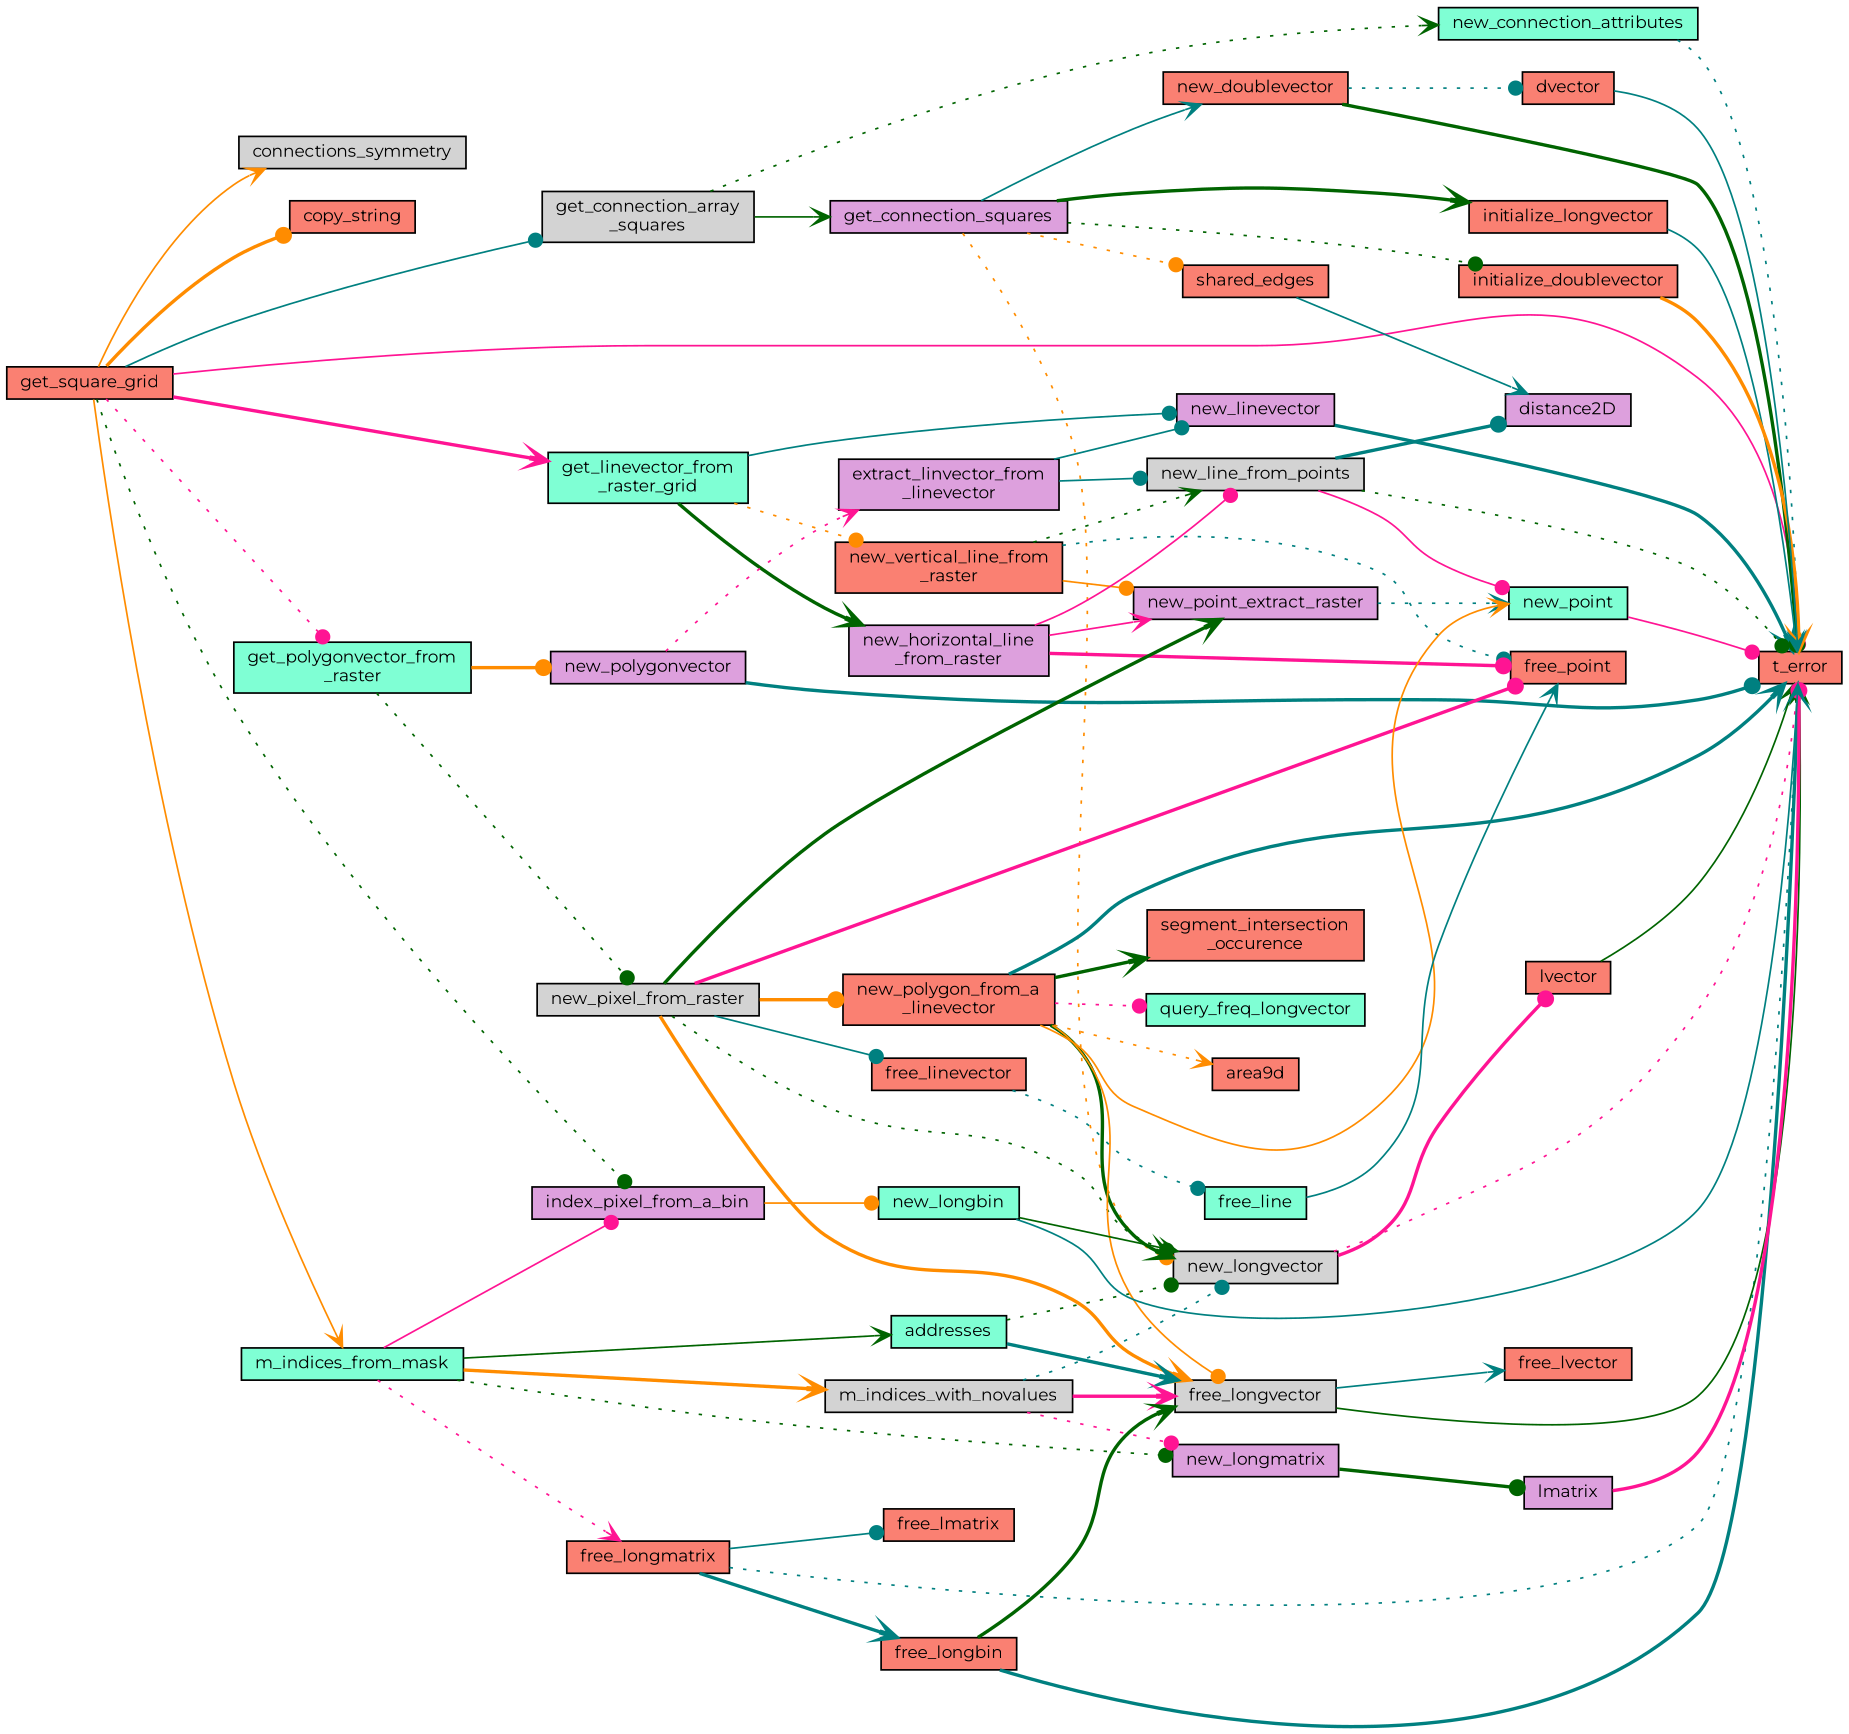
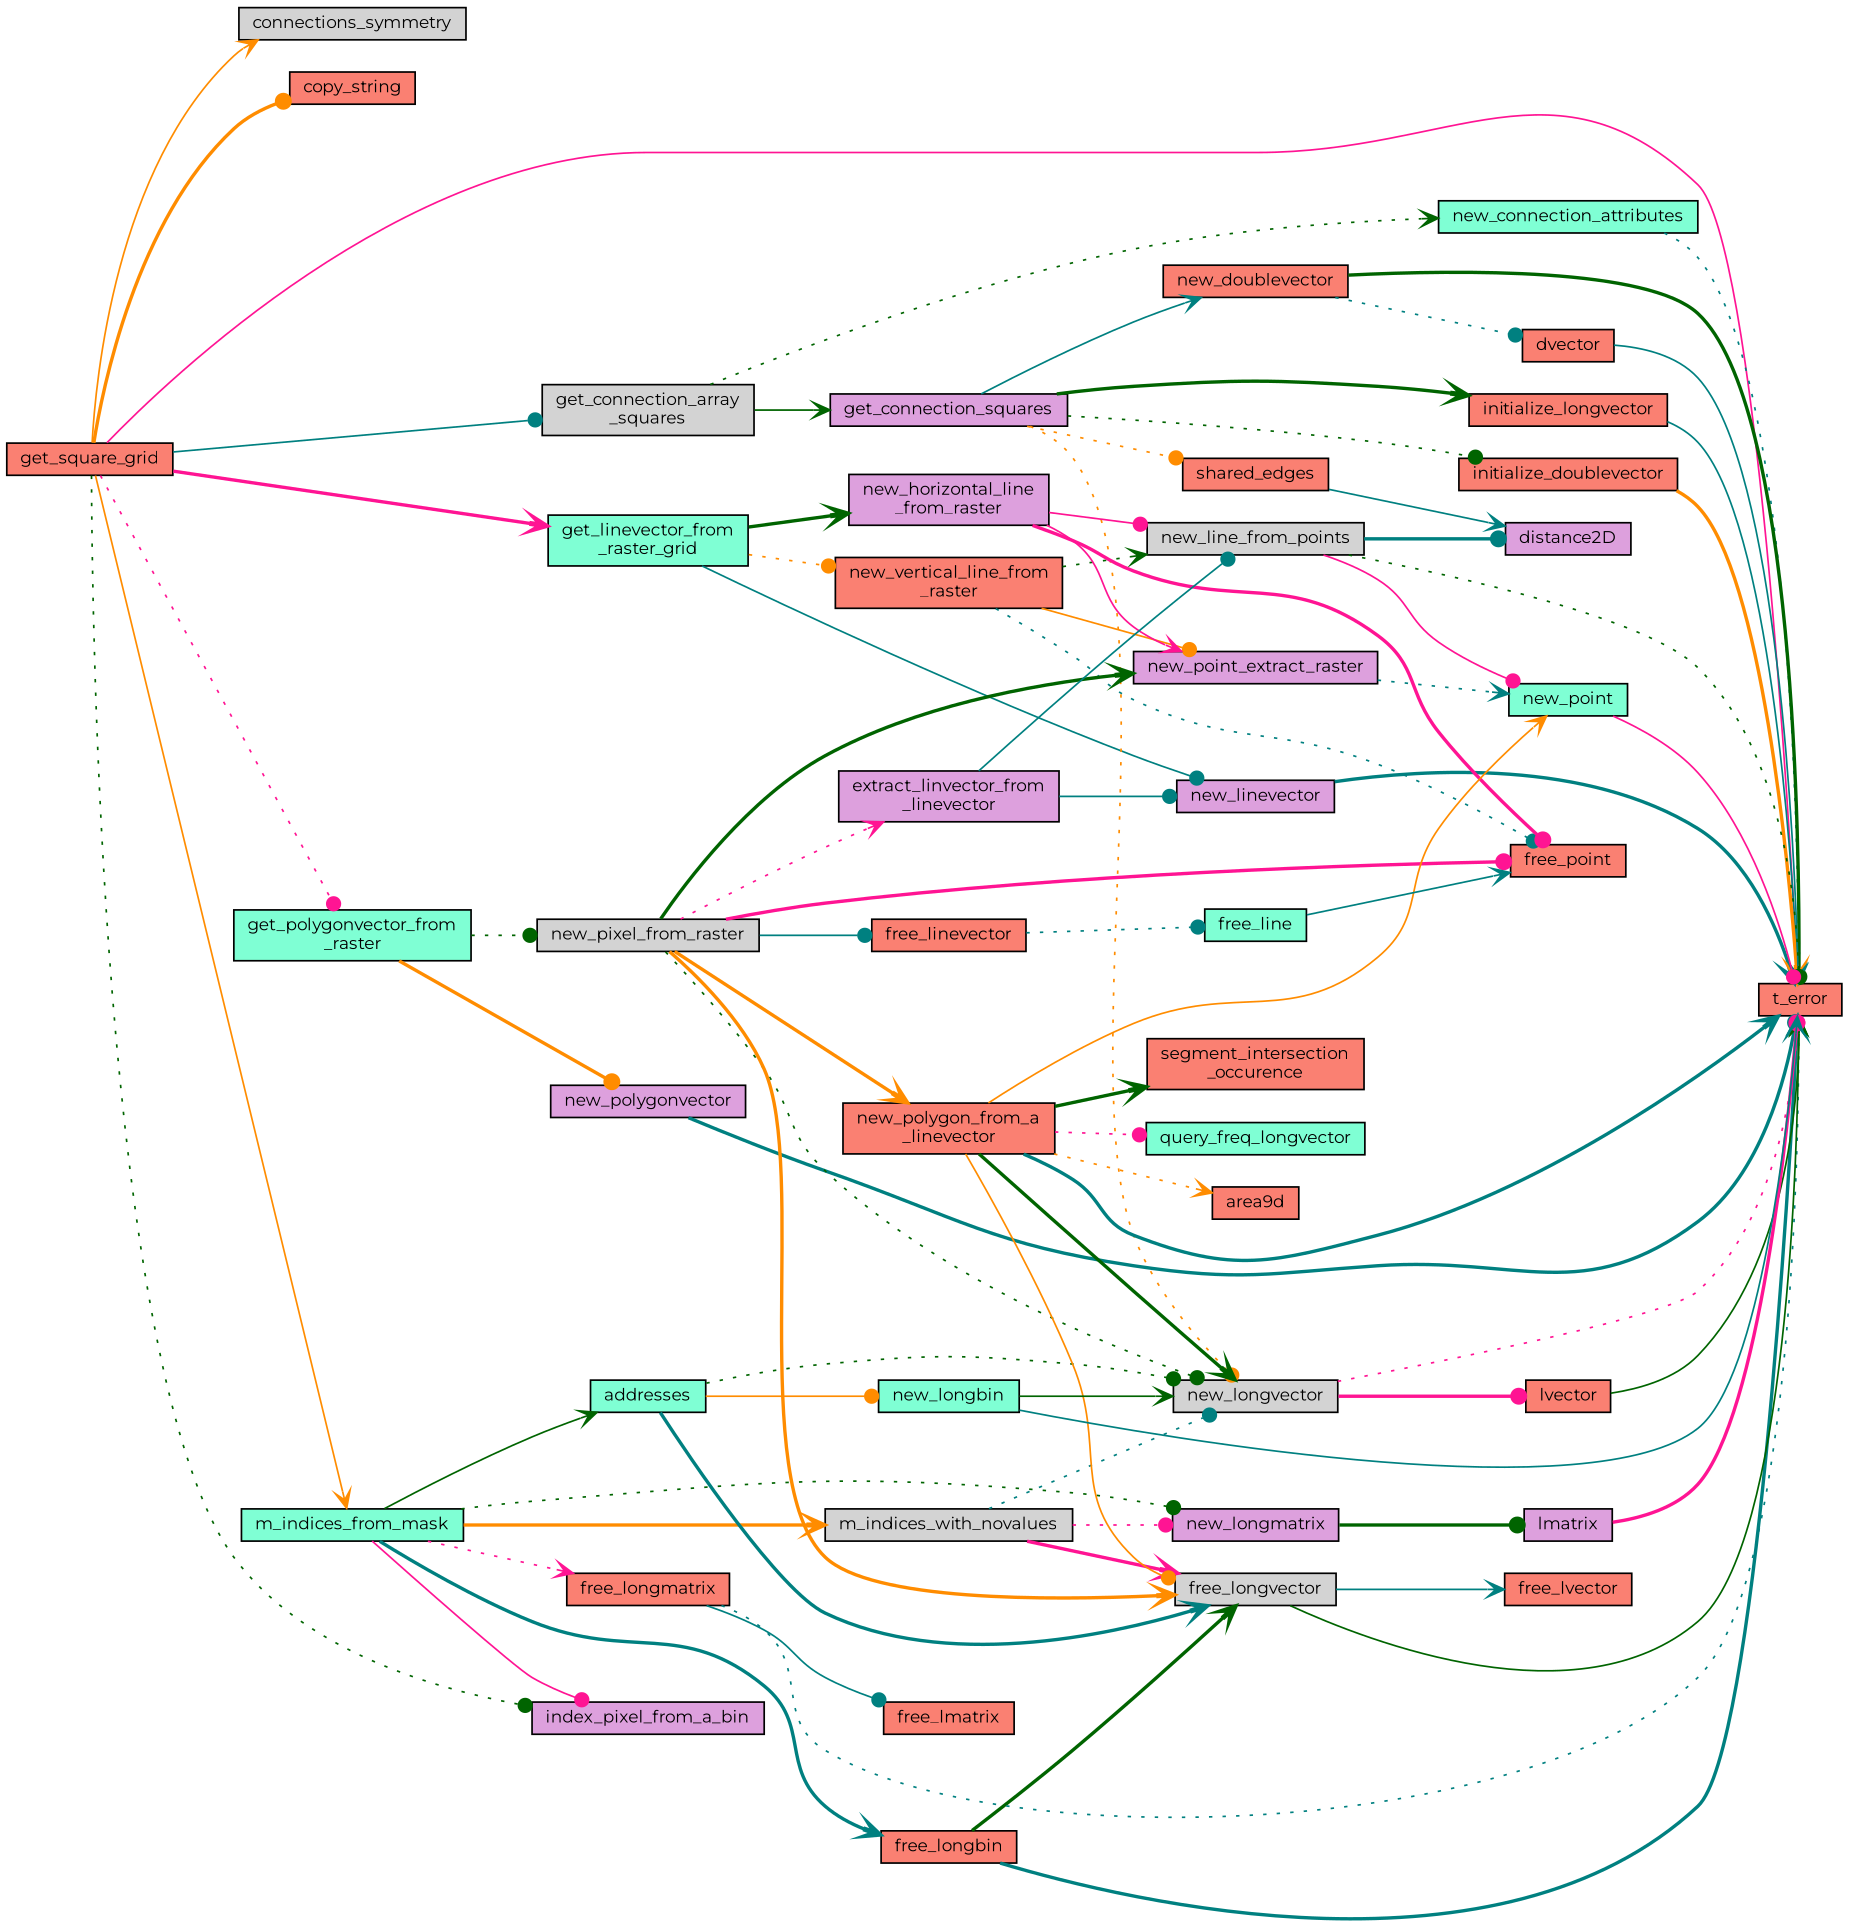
edge "new_polygonvector" -> "extract_linvector_from _linevector": now "new_pixel_from_raster" -> "extract_linvector_from _linevector"
edge "new_pixel_from_raster" -> "new_polygon_from_a _linevector": arrowhead dot -> vee
edge "index_pixel_from_a_bin" -> "new_longbin": now "addresses" -> "new_longbin"
edge "free_longmatrix" -> "free_longbin": now "m_indices_from_mask" -> "free_longbin"
